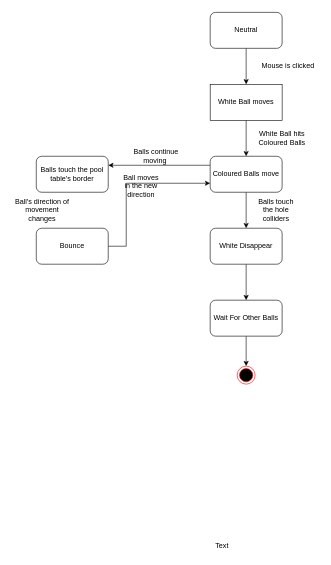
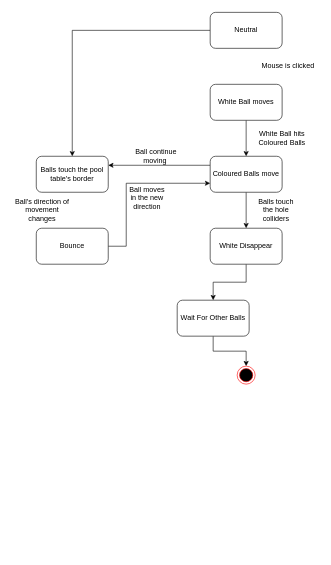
edge "Neutral" -> "White Ball moves": now "Neutral" -> "Balls touch the pool table's border"
node "White Ball moves": shape rectangle -> rounded rectangle
node "Balls continue moving": label "Balls continue moving" -> "Ball continue moving"
node "Ball moves in the new direction": moved (141, 186) -> (147, 198)
node "Wait For Other Balls": moved (246, 318) -> (213, 318)
node "Text": removed
